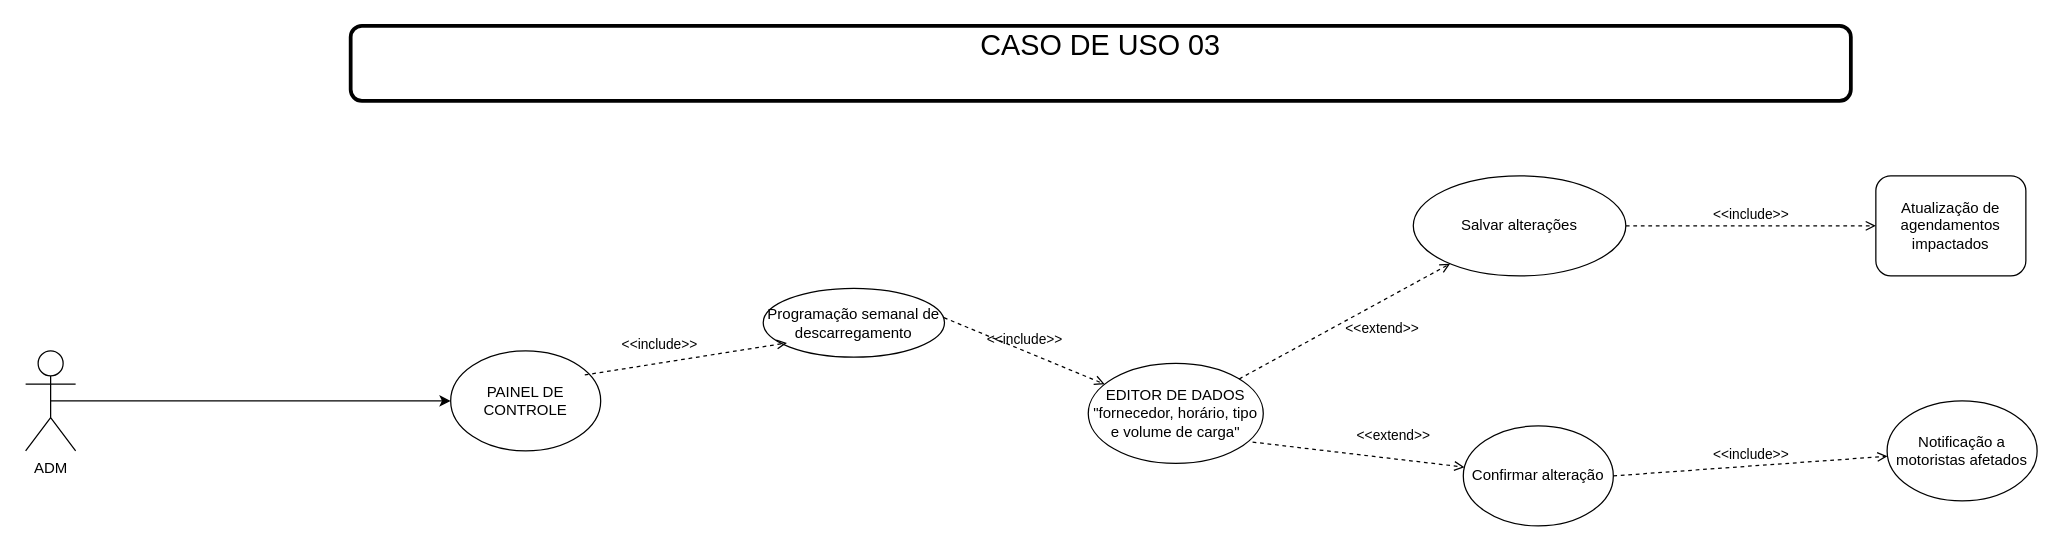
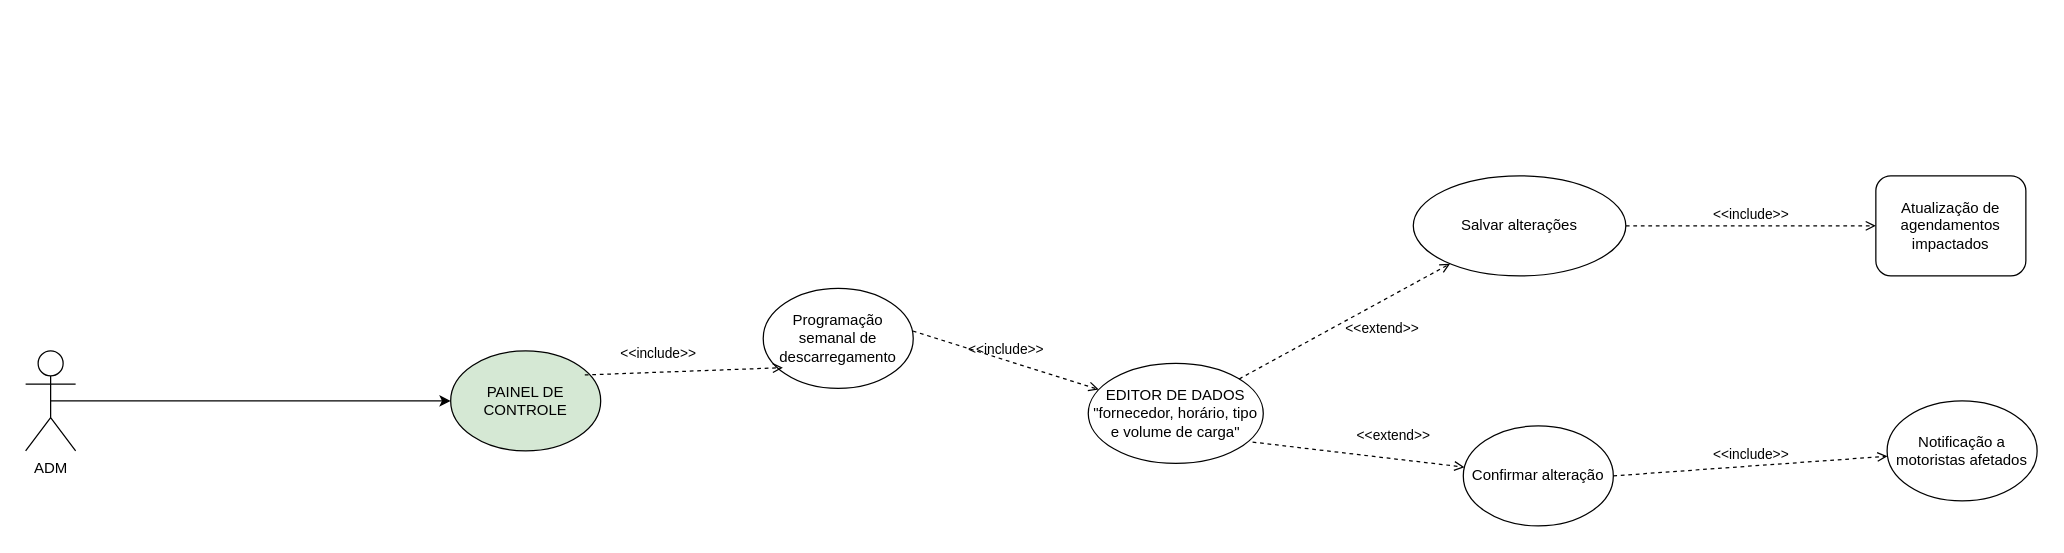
node "CASO DE USO 03": removed
node "Programação semanal de descarregamento": size 181x69 -> 150x100
node "PAINEL DE CONTROLE": fillcolor #ffffff -> #d5e8d4
